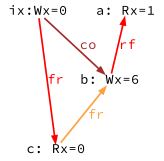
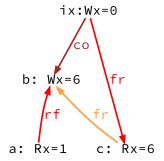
edge "b: Wx=6" -> "a: Rx=1": reversed
node "c: Rx=0": label "c: Rx=0" -> "c: Rx=6"
